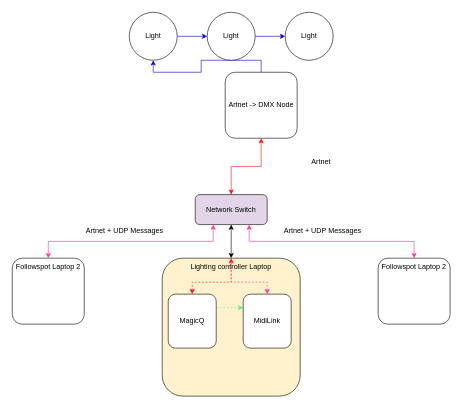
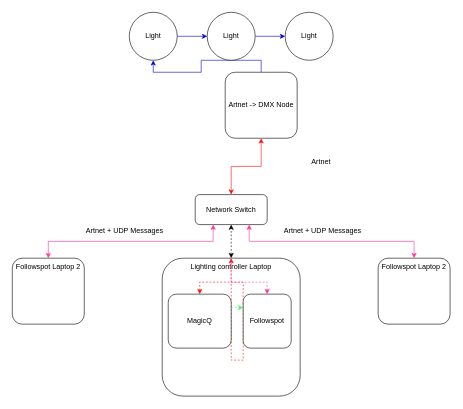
node "Network Switch": fillcolor #e1d5e7 -> #ffffff
edge "Network Switch" -- "Lighting controller Laptop": style solid -> dashed
node "MagicQ": size 48x54 -> 63x54
node "MidiLink": label "MidiLink" -> "Followspot"
node "Lighting controller Laptop": fillcolor #fff2cc -> #ffffff
